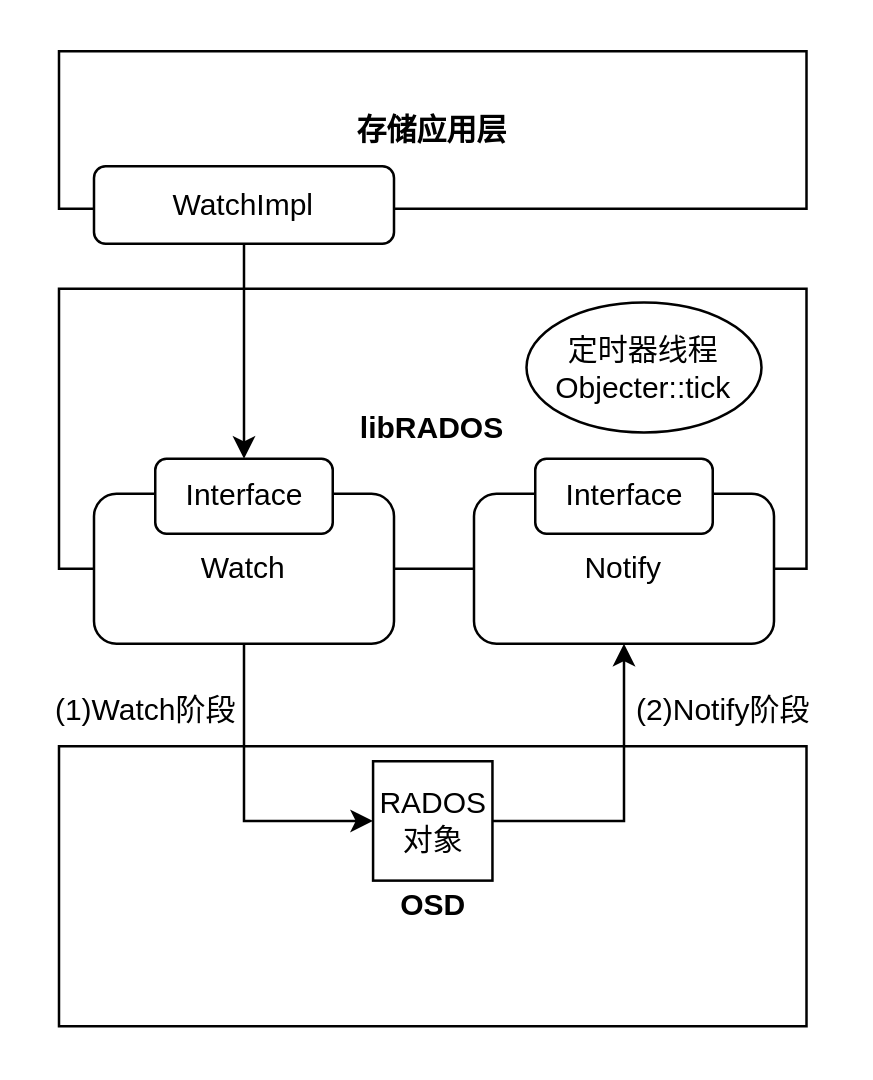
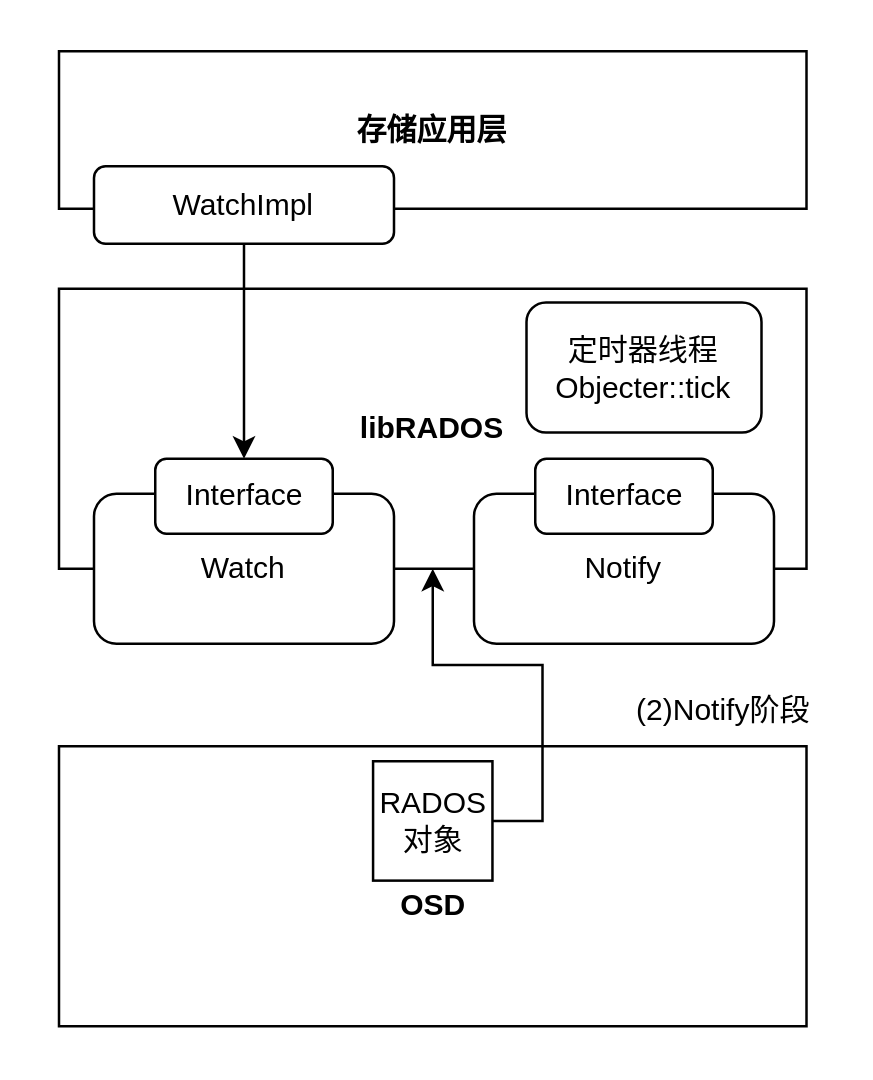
node "定时器线程 Objecter::tick": shape ellipse -> rounded rectangle
node "(1)Watch阶段": removed
edge "RADOS对象" -> "Notify": now "RADOS对象" -> "libRADOS"
edge "Watch" -> "RADOS对象": removed
